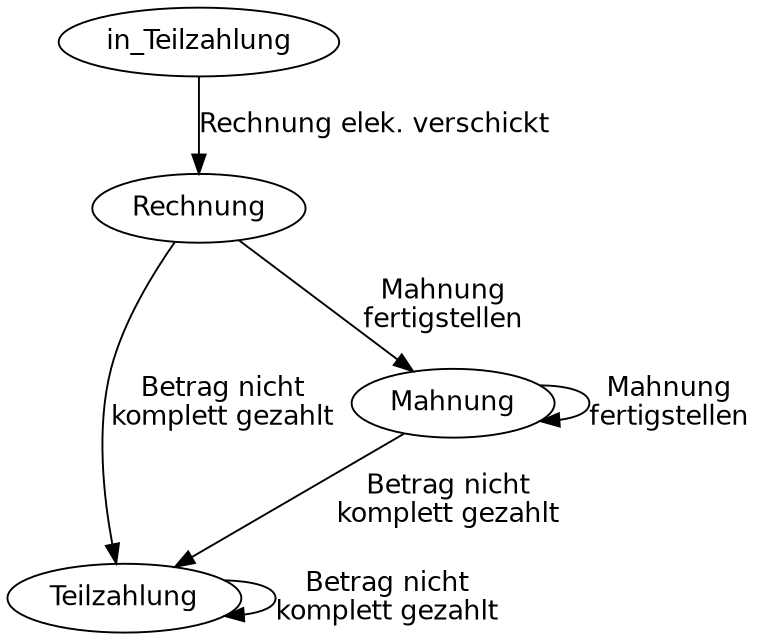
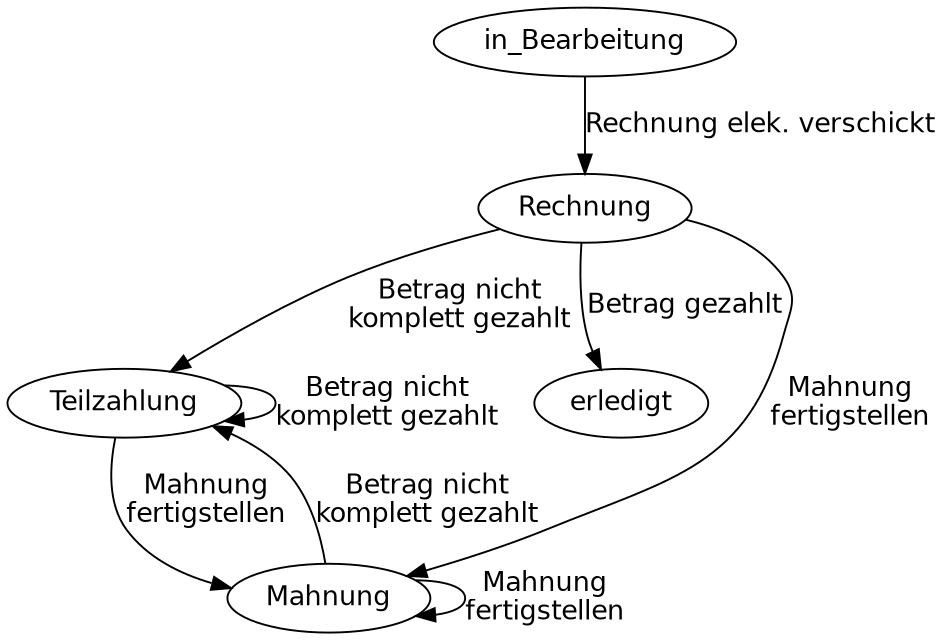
node "in_Teilzahlung": label "in_Teilzahlung" -> "in_Bearbeitung"
node "erledigt": added
edge "Teilzahlung" -> "Mahnung": added, label "Mahnung fertigstellen"
